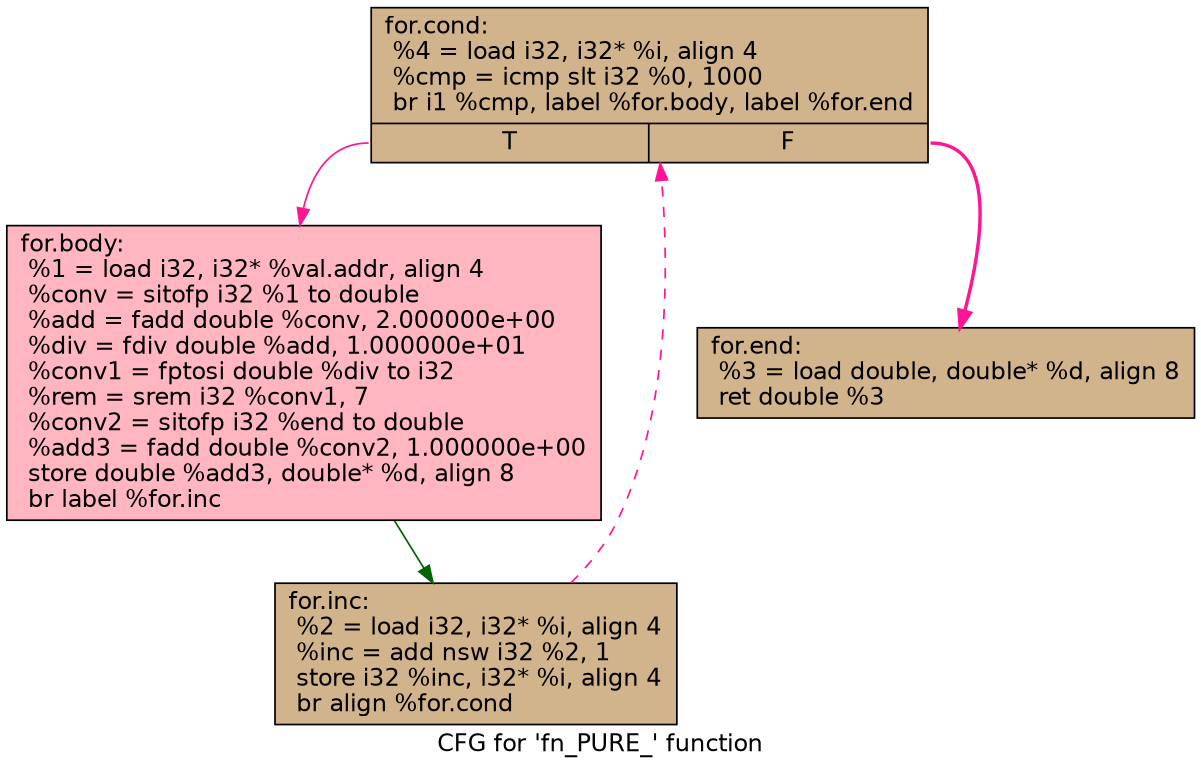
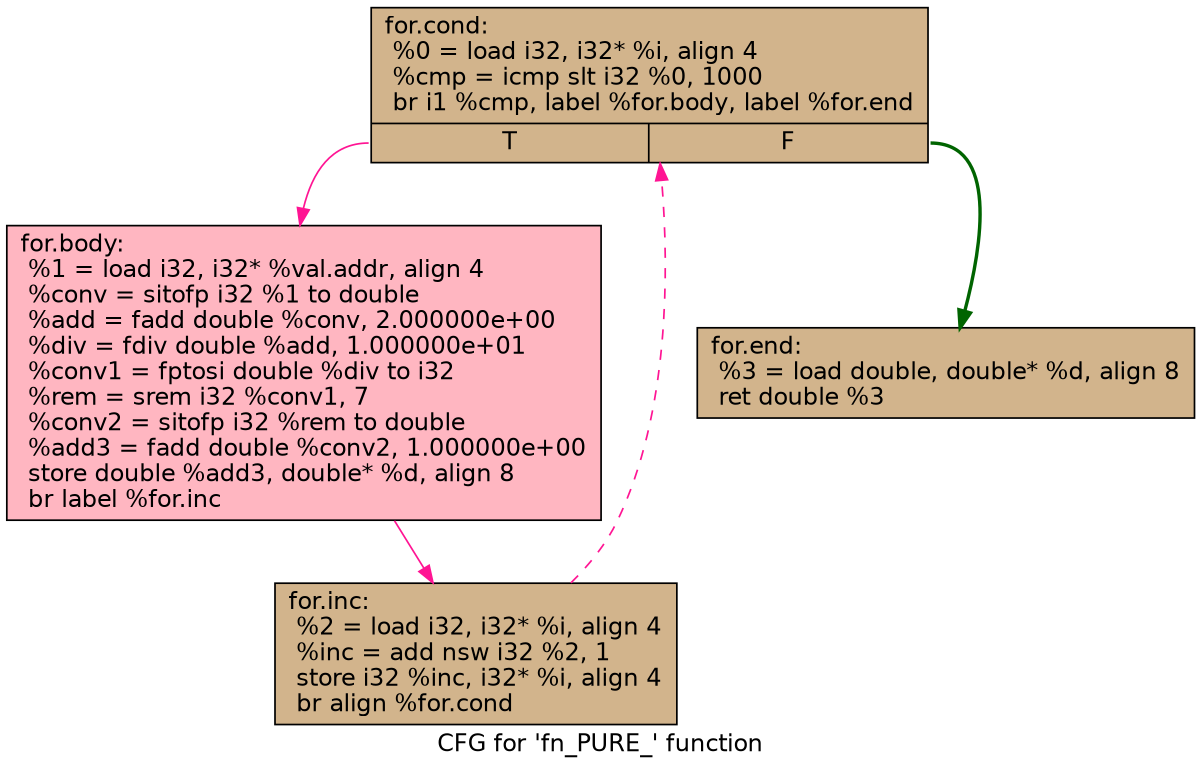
node "for.cond:": text "%4 = load i32, i32* %i, align 4" -> "%0 = load i32, i32* %i, align 4"
edge "for.cond:" -> "for.end:": color deeppink -> darkgreen
node "for.body:": text "%conv2 = sitofp i32 %end to double" -> "%conv2 = sitofp i32 %rem to double"
edge "for.body:" -> "for.inc:": color darkgreen -> deeppink
